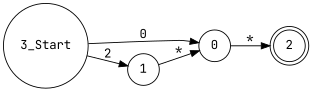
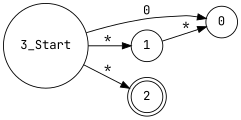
edge "0" -> "2": now "3_Start" -> "2"
edge "3_Start" -> "1": label "2" -> "*"
